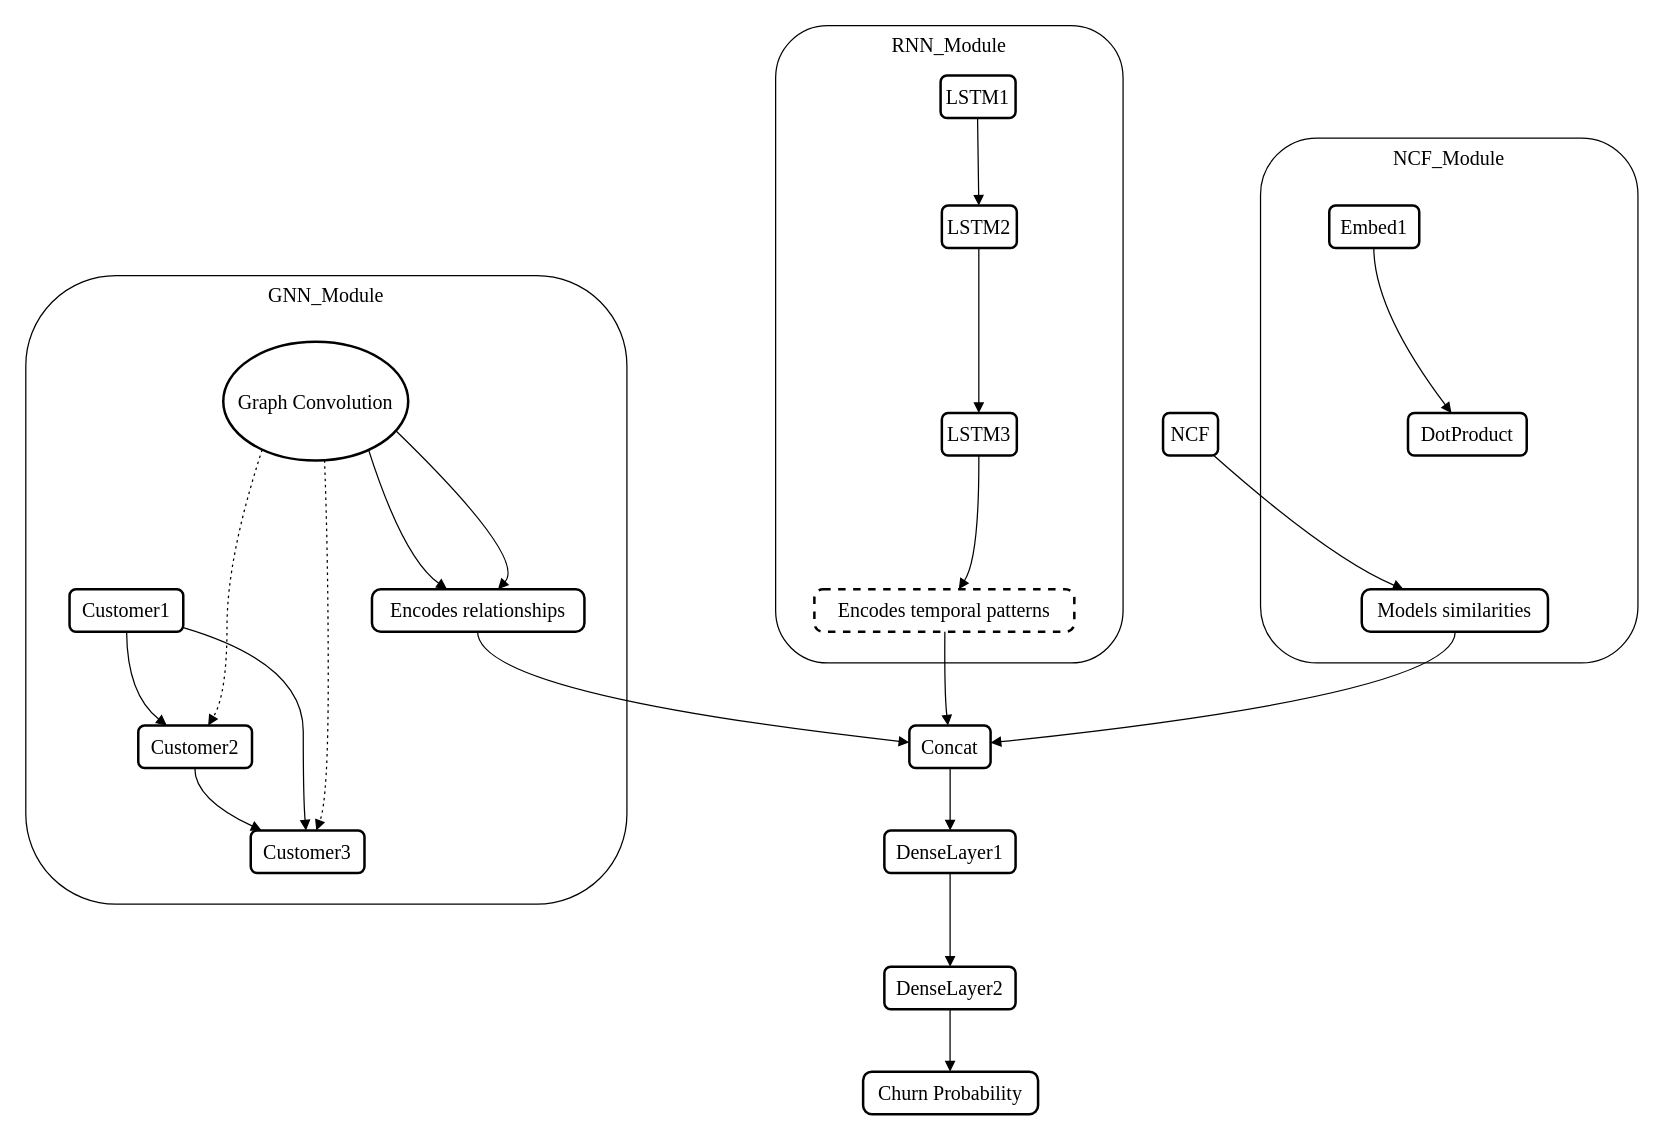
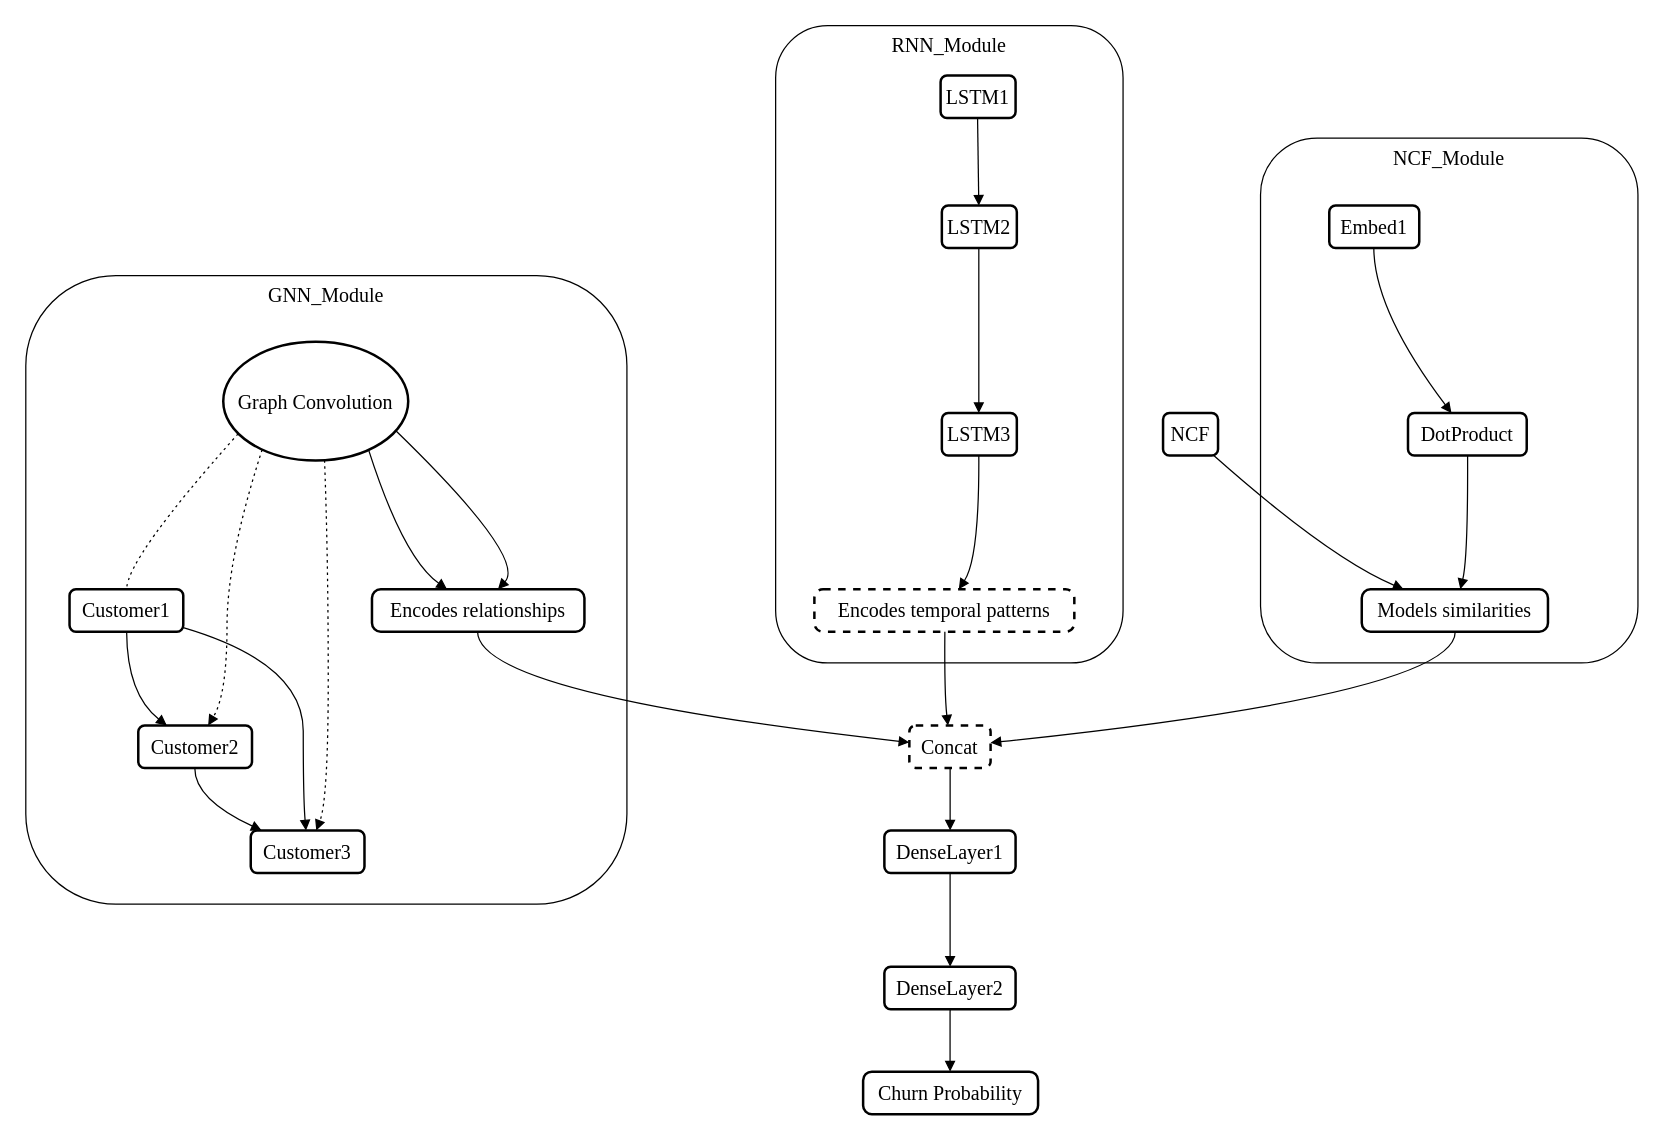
edge "Graph Convolution" -- "Customer1": added
edge "DotProduct" -> "Models similarities": added
node "Concat": style solid -> dashed
